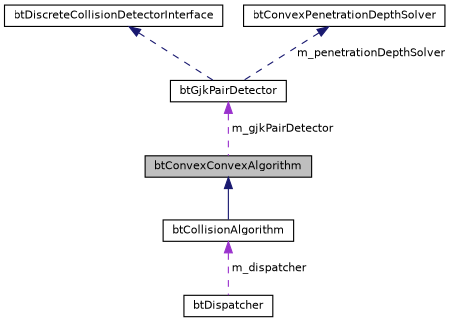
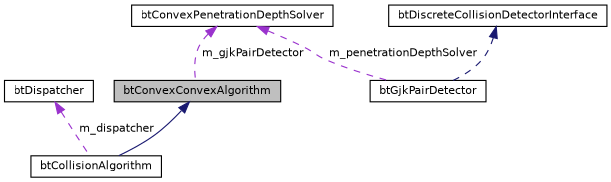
edge "btGjkPairDetector" -> "btConvexPenetrationDepthSolver": color midnightblue -> darkorchid3
edge "btConvexConvexAlgorithm" -> "btGjkPairDetector": now "btConvexConvexAlgorithm" -> "btConvexPenetrationDepthSolver"
edge "btDispatcher" -> "btCollisionAlgorithm": reversed
